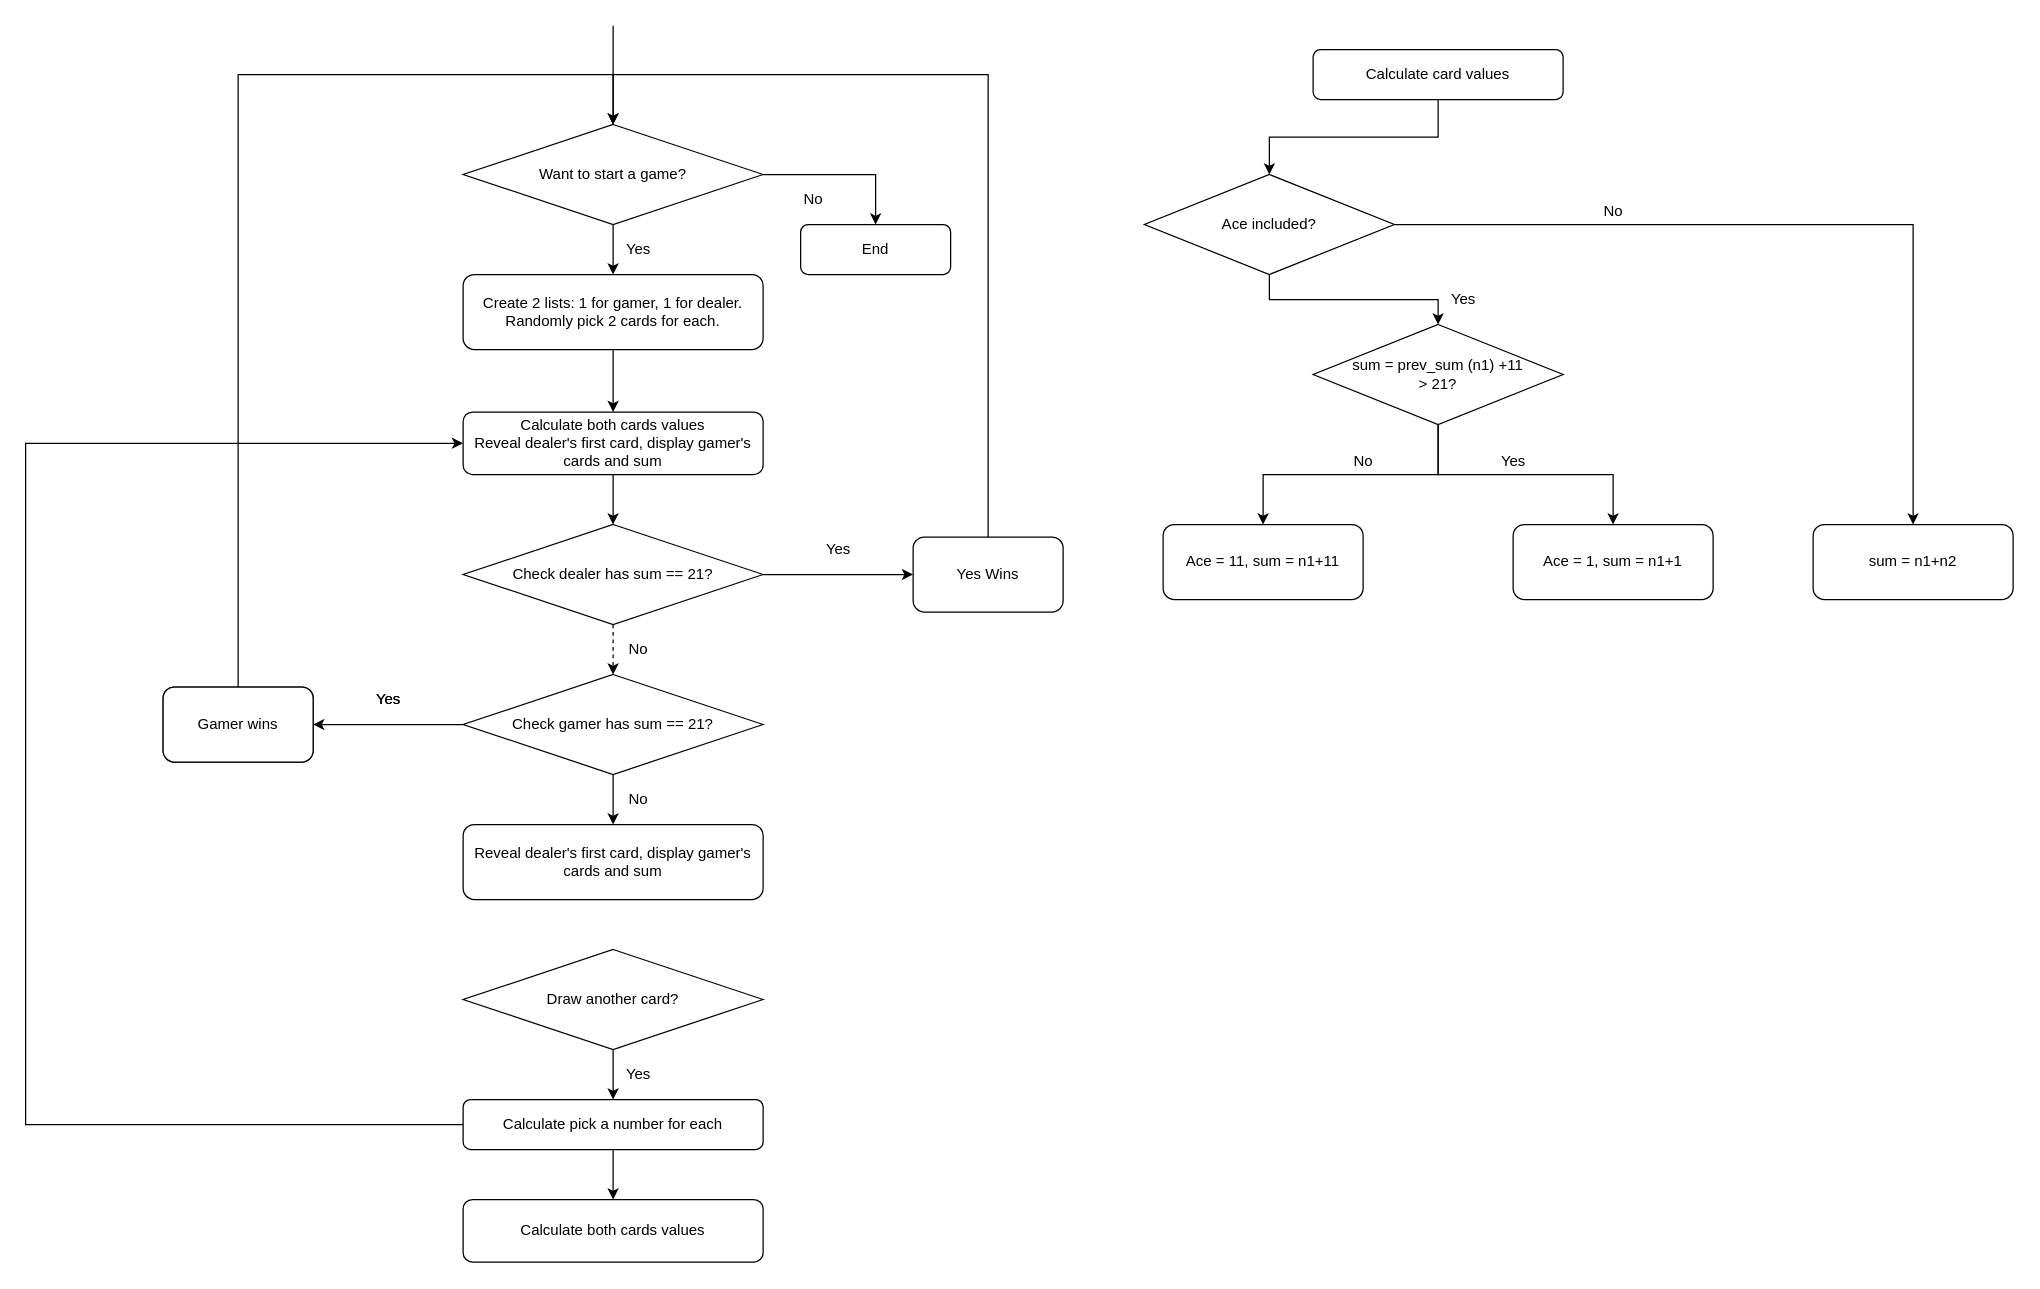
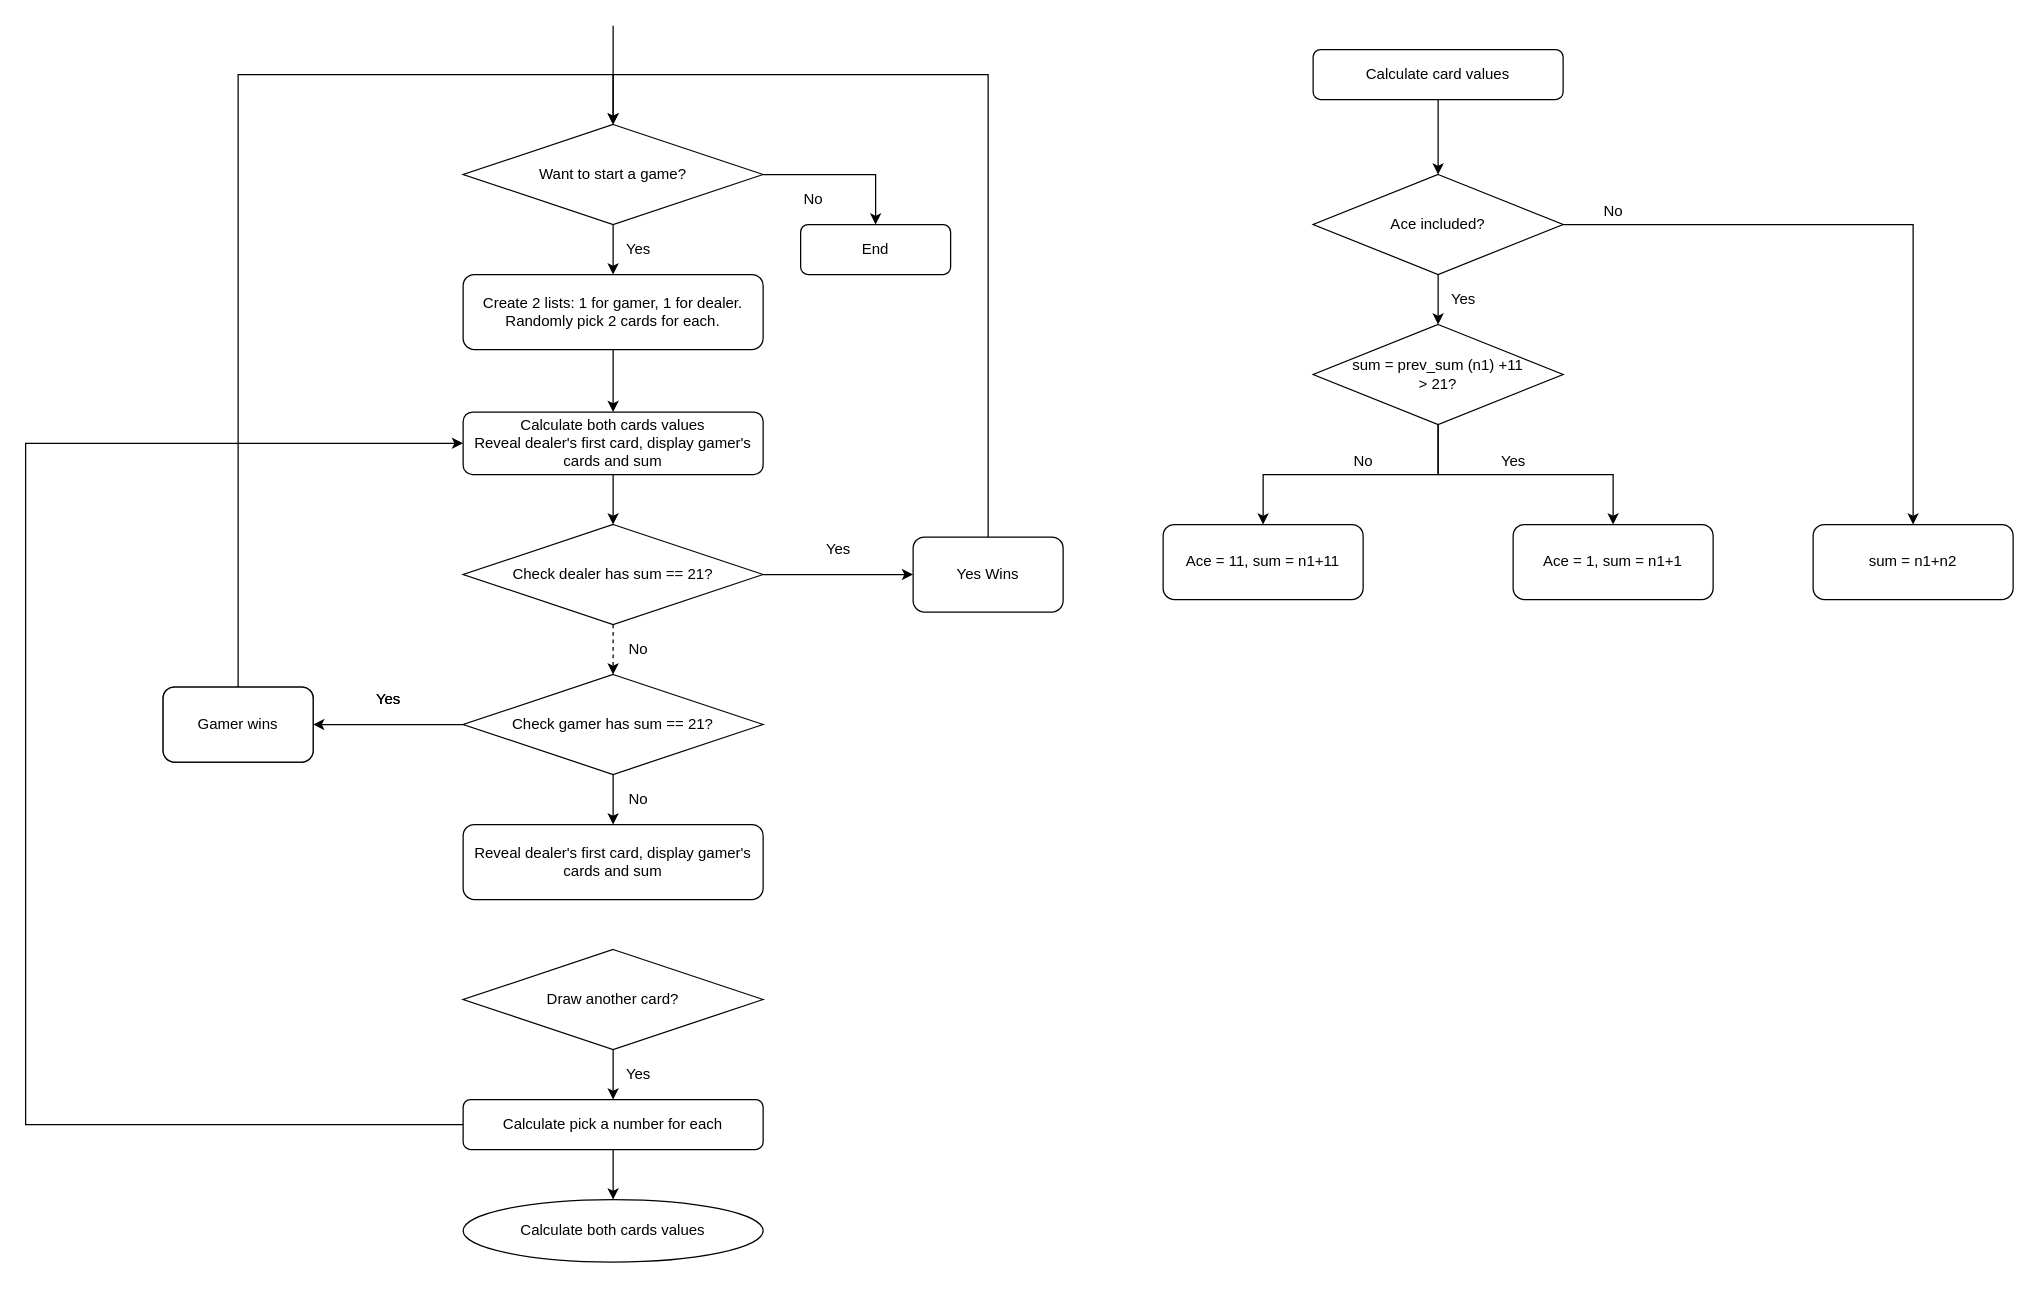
node "Ace included?": moved (1269, 224) -> (1438, 224)
node "Calculate both cards values": shape rounded rectangle -> ellipse
